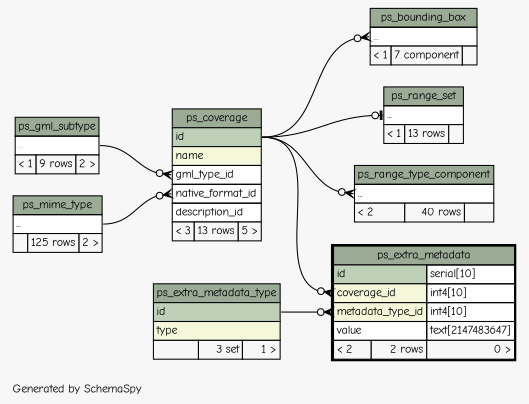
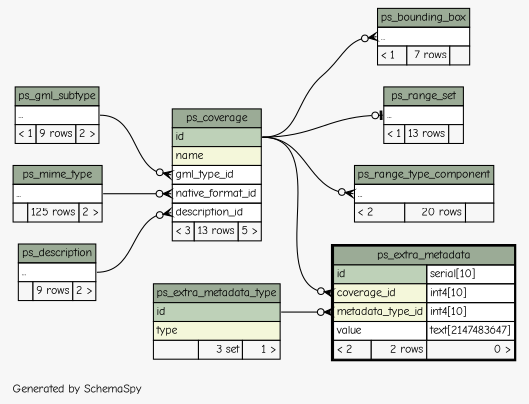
node "ps_bounding_box": text "7 component" -> "7 rows"
node "ps_range_type_component": text "40 rows" -> "20 rows"
node "ps_description": added
